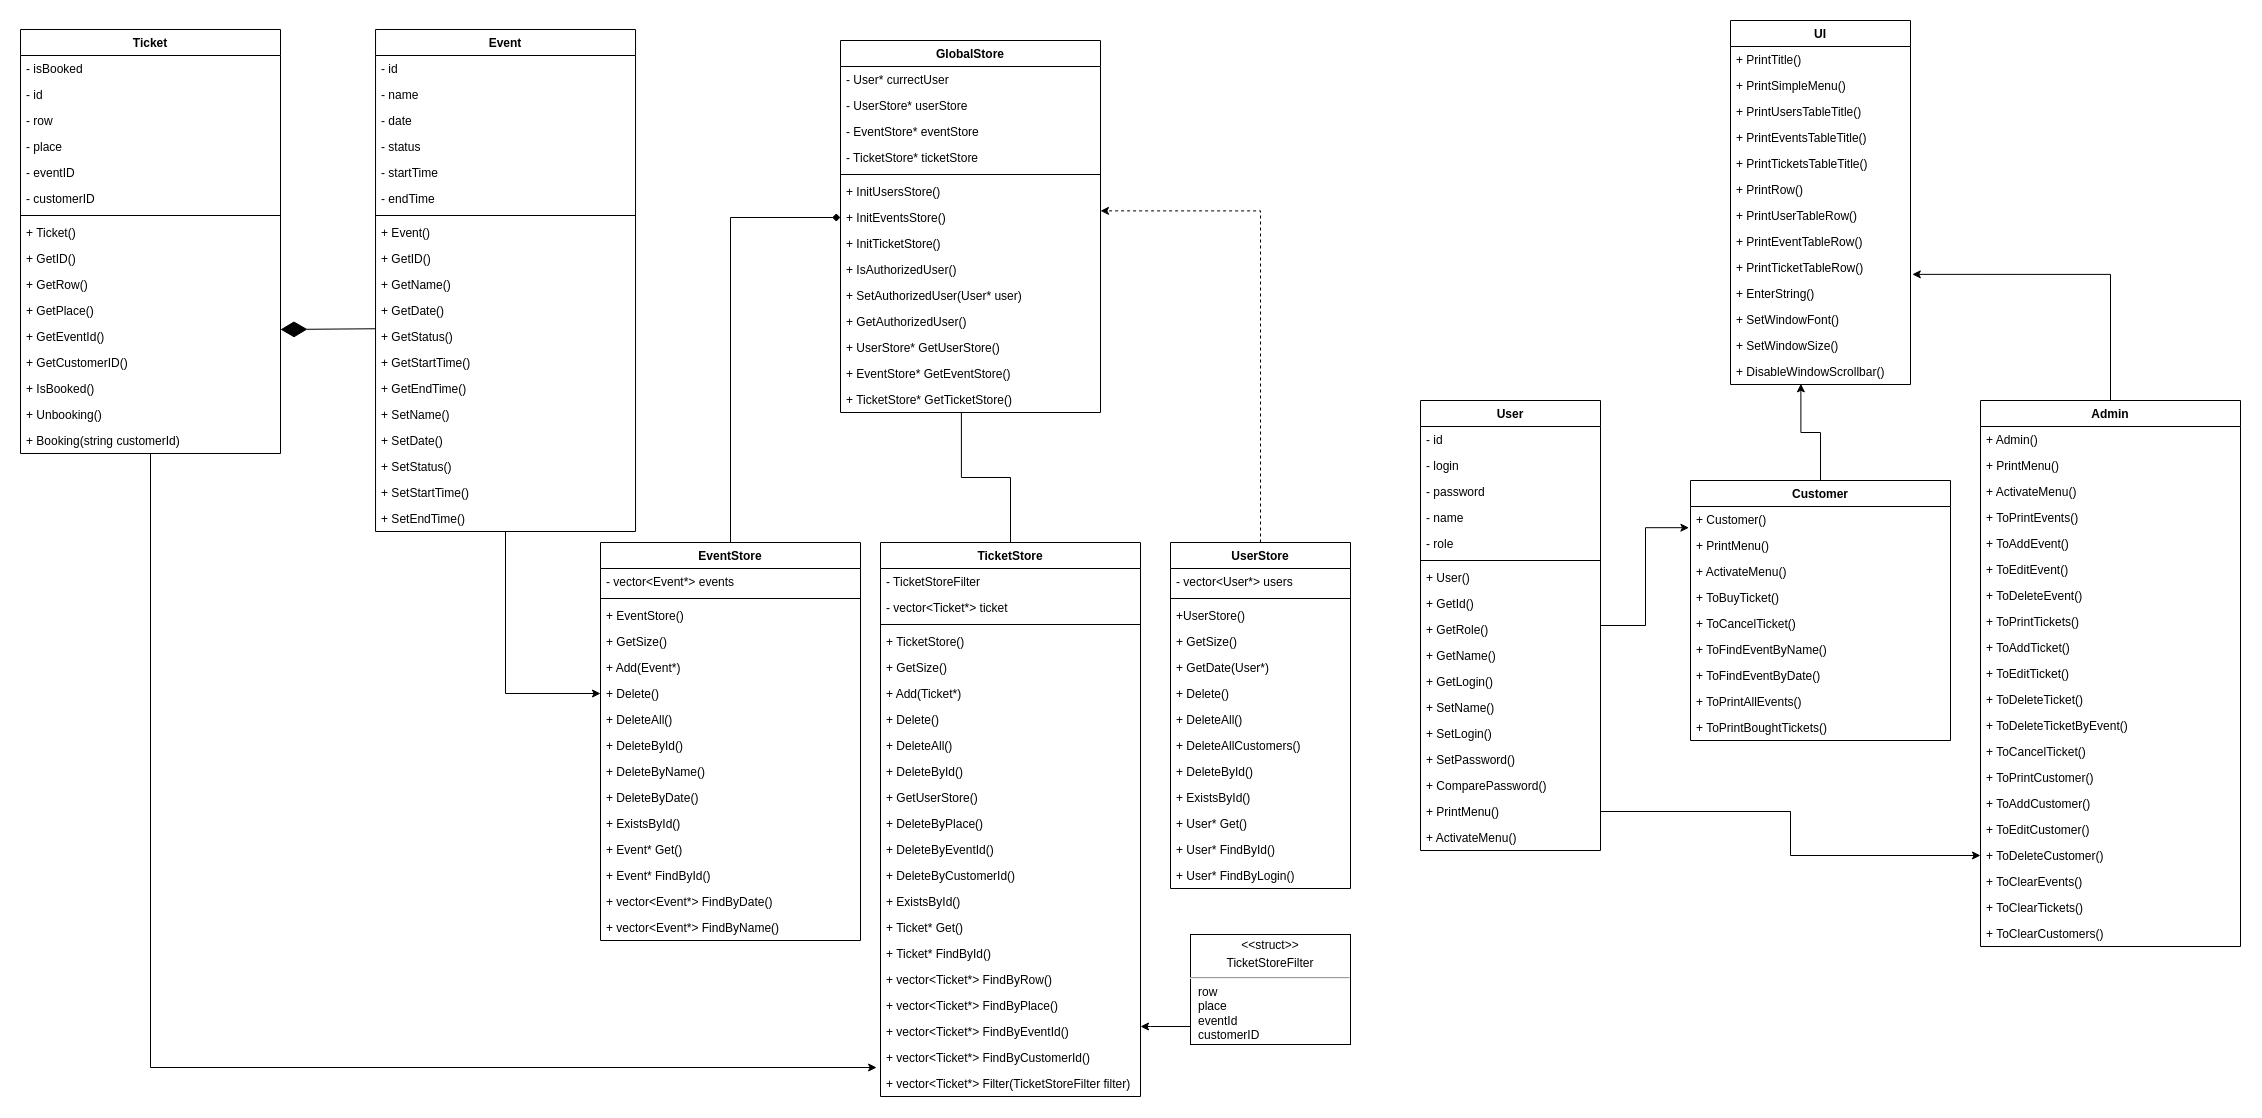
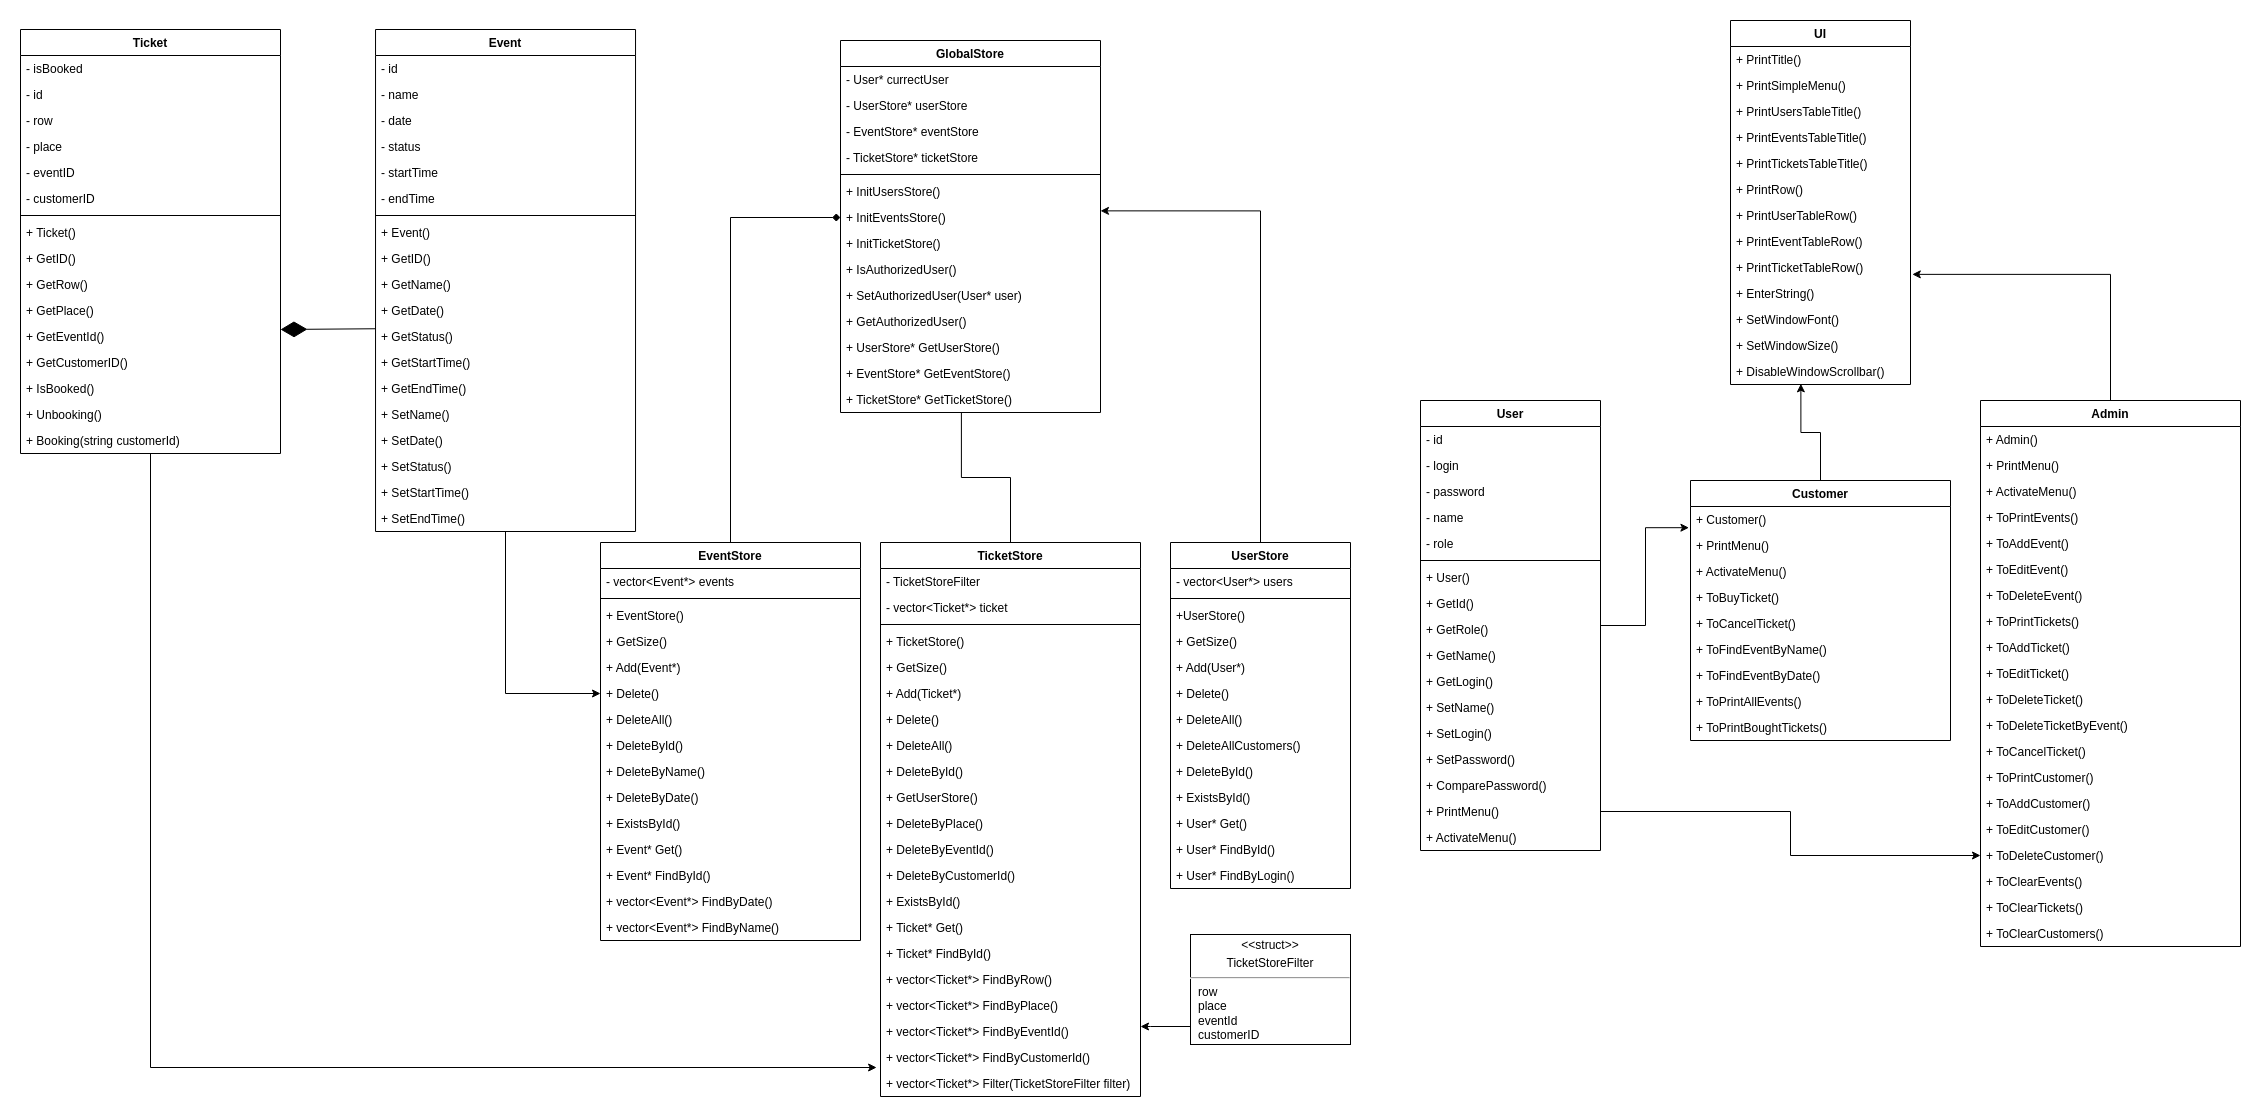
edge "UserStore" -> "+ InitUsersStore()": style dashed -> solid
node "+ GetDate(User*)": label "+ GetDate(User*)" -> "+ Add(User*)"
